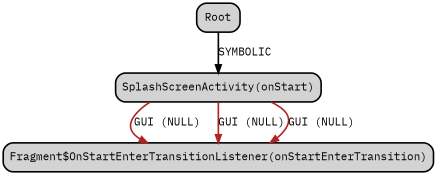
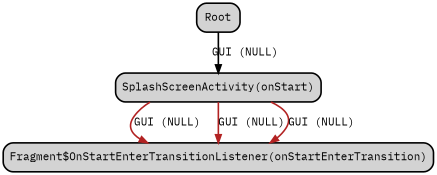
edge "Root" -> "SplashScreenActivity(onStart)": label "SYMBOLIC" -> "GUI (NULL)"
